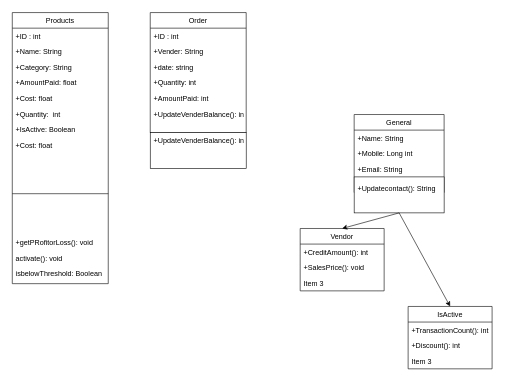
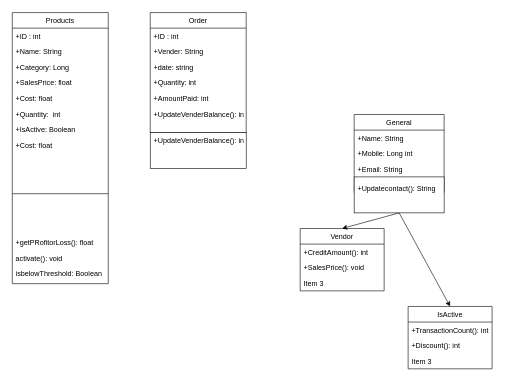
node "+Category: String": label "+Category: String" -> "+Category: Long"
node "+AmountPaid: float": label "+AmountPaid: float" -> "+SalesPrice: float"
node "+getPRofitorLoss(): void": label "+getPRofitorLoss(): void" -> "+getPRofitorLoss(): float"
